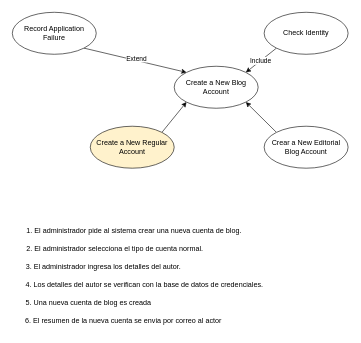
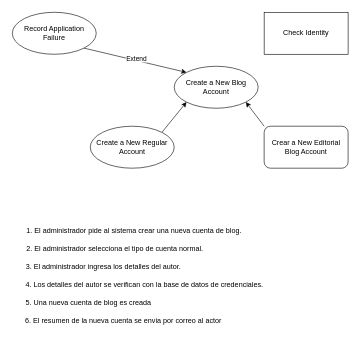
node "Check Identity": shape ellipse -> rectangle
edge "Check Identity" -> "Create a New Blog Account": removed, label "Include"
node "Create a New Regular Account": fillcolor #fff2cc -> #ffffff
node "Crear a New Editorial Blog Account": shape ellipse -> rounded rectangle
